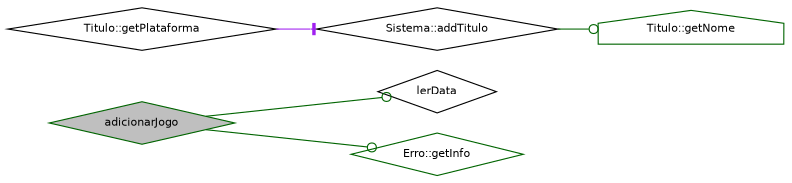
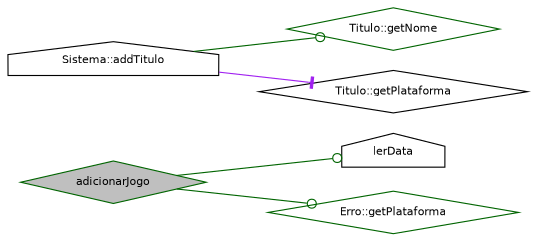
edge "Titulo::getPlataforma" -> "Sistema::addTitulo": reversed
node "Sistema::addTitulo": shape diamond -> house
node "Titulo::getNome": shape house -> diamond
node "lerData": shape diamond -> house
node "Erro::getInfo": label "Erro::getInfo" -> "Erro::getPlataforma"
